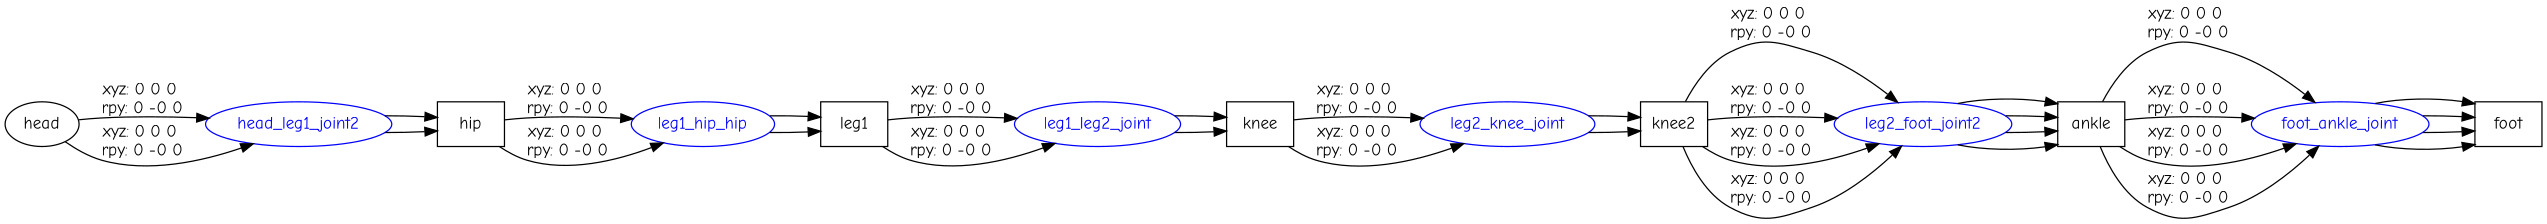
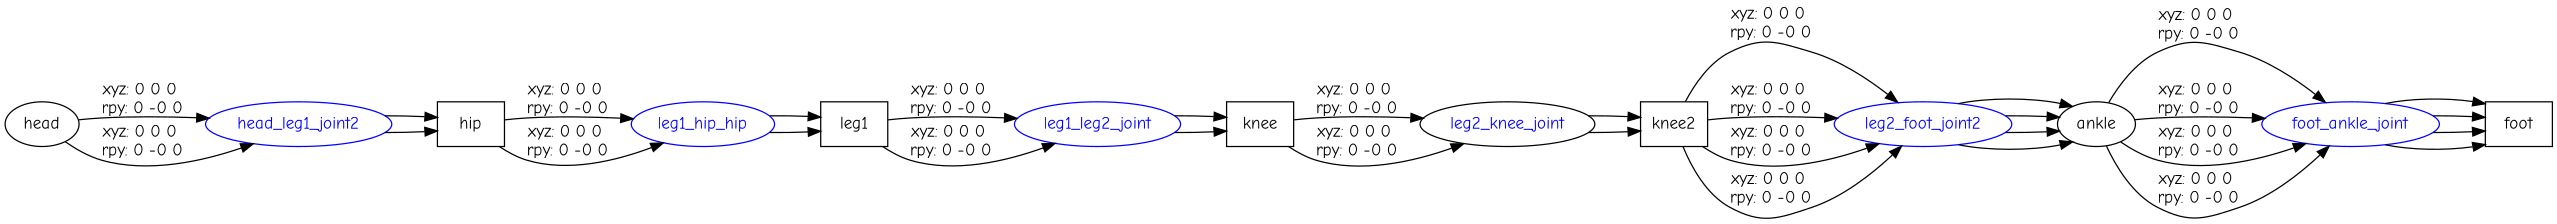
node "leg2_knee_joint": color blue -> black
node "ankle": shape box -> ellipse
